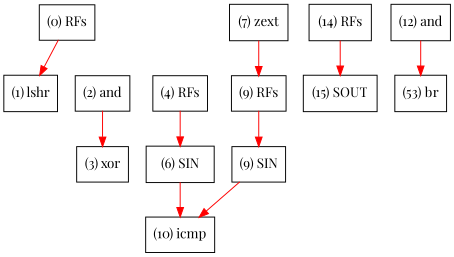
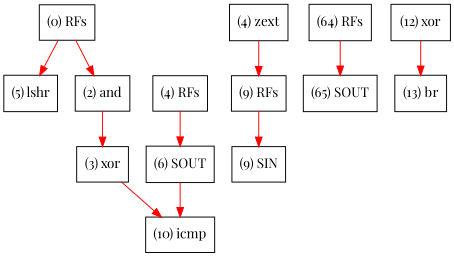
node "(7) zext": label "(7) zext" -> "(4) zext"
node "(14) RFs": label "(14) RFs" -> "(64) RFs"
node "(12) and": label "(12) and" -> "(12) xor"
edge "(0) RFs" -> "(2) and": added
node "(1) lshr": label "(1) lshr" -> "(5) lshr"
node "(15) SOUT": label "(15) SOUT" -> "(65) SOUT"
node "(53) br": label "(53) br" -> "(13) br"
node "(6) SIN": label "(6) SIN" -> "(6) SOUT"
edge "(9) SIN" -> "(10) icmp": now "(3) xor" -> "(10) icmp"
